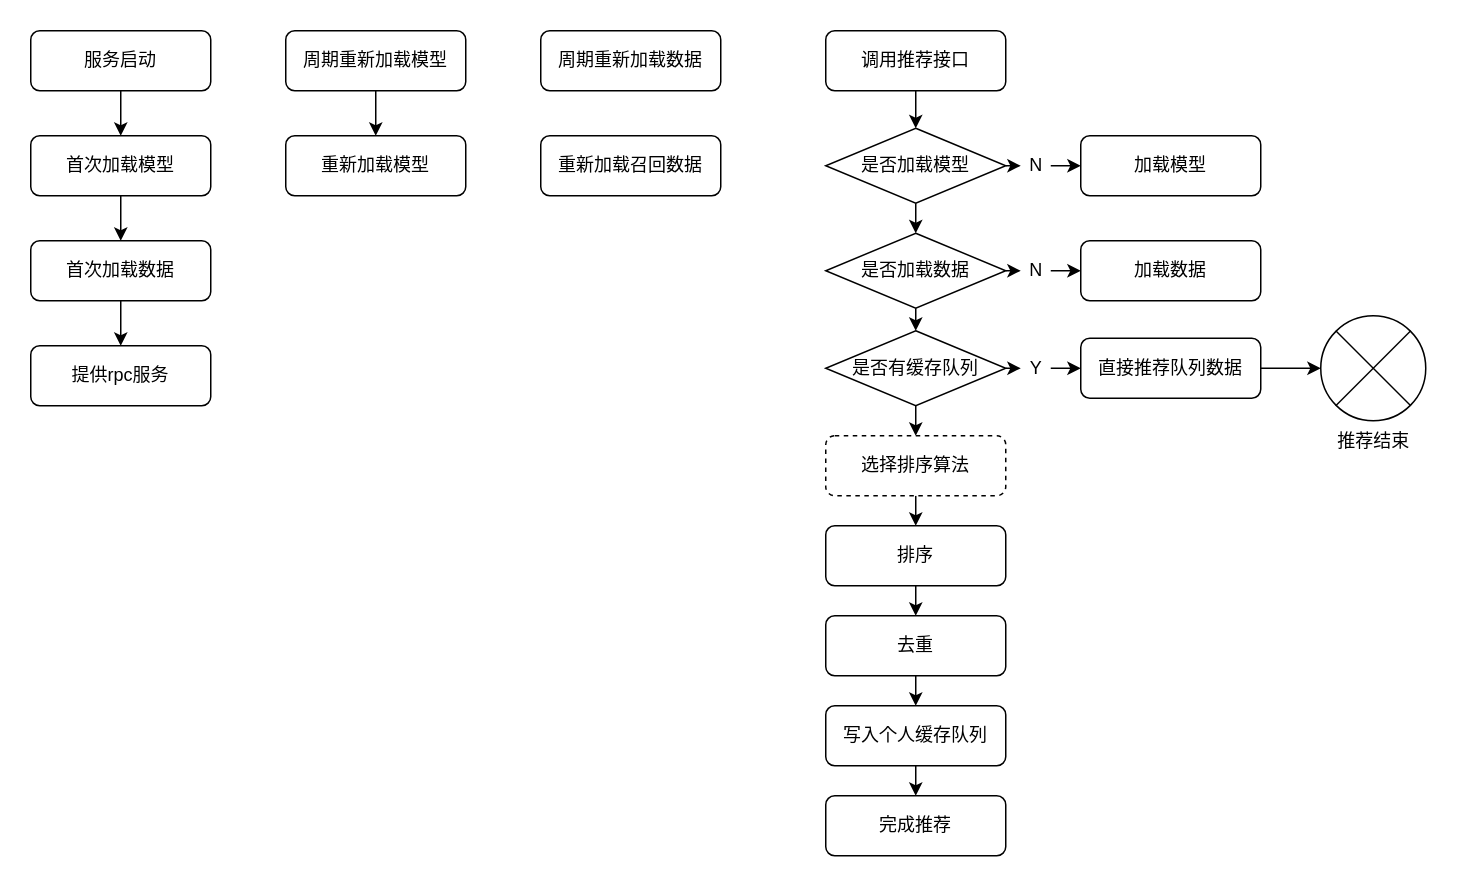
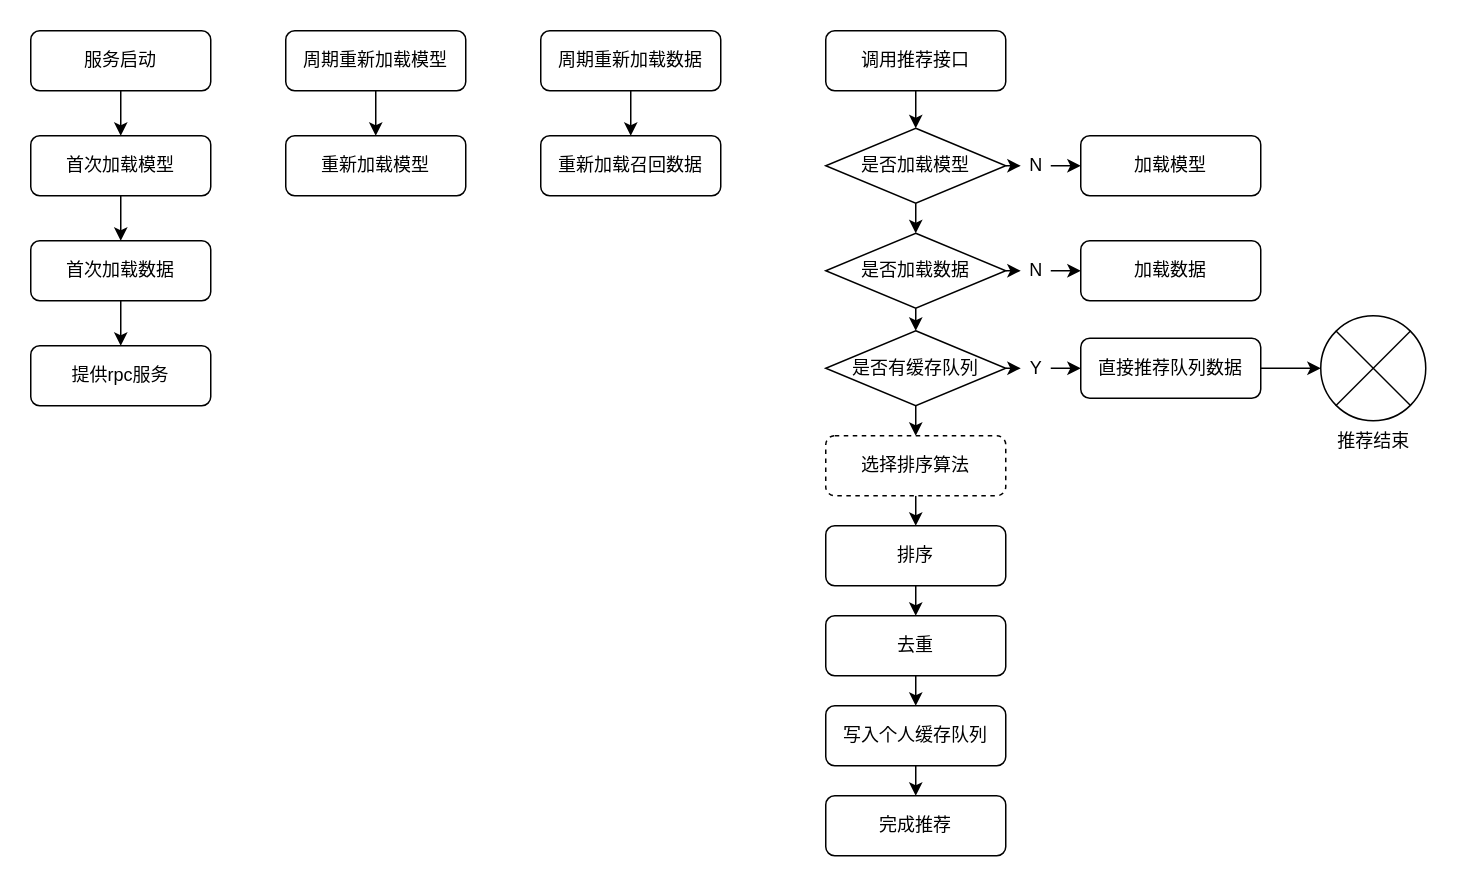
edge "周期重新加载数据" -> "重新加载召回数据": added
